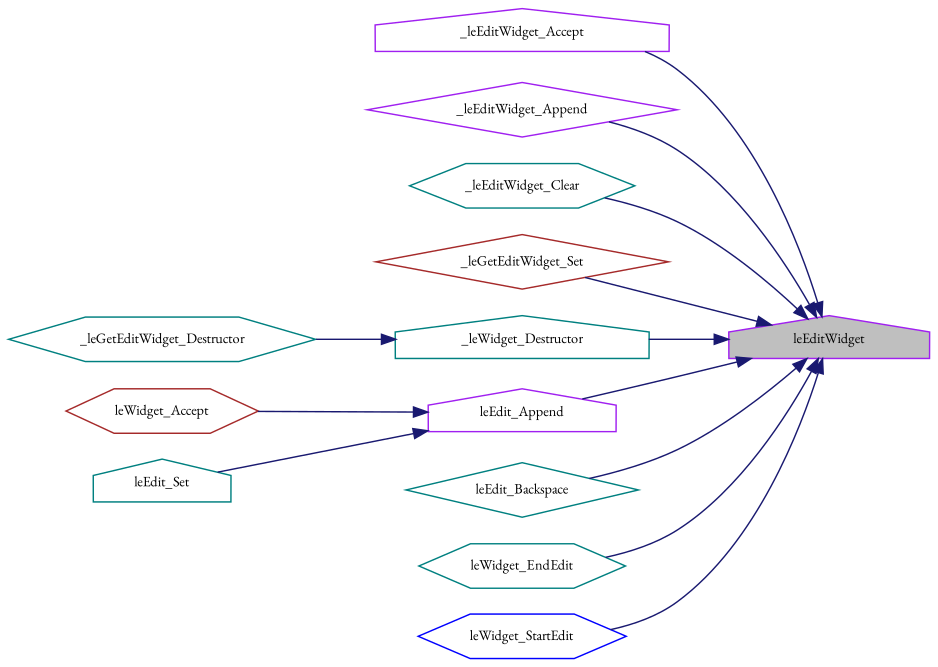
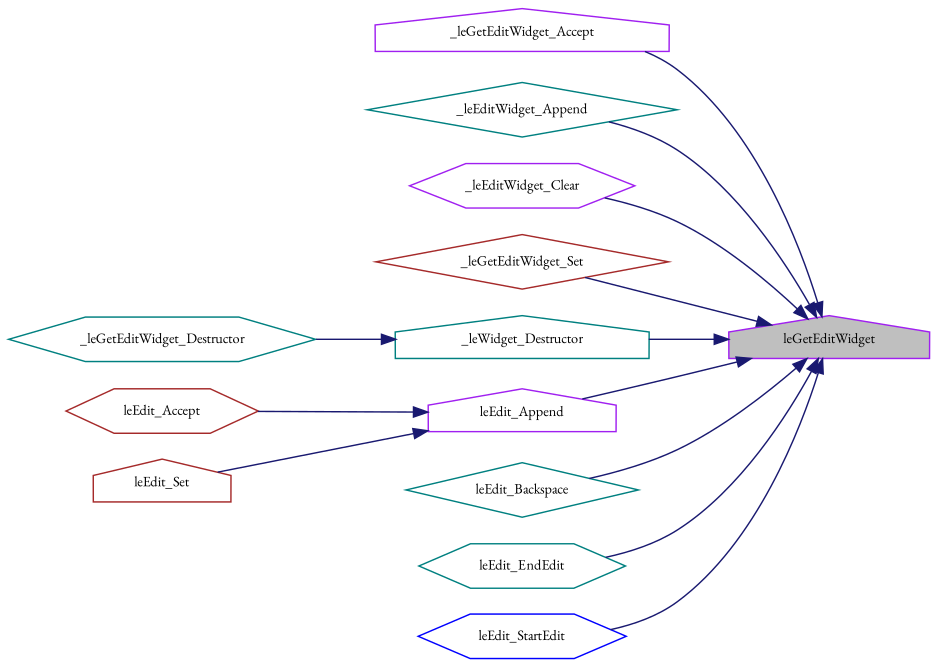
node "_leEditWidget_Accept": label "_leEditWidget_Accept" -> "_leGetEditWidget_Accept"
node "_leEditWidget_Append": color purple -> teal
node "_leEditWidget_Clear": color teal -> purple
node "leEditWidget": label "leEditWidget" -> "leGetEditWidget"
node "leWidget_Accept": label "leWidget_Accept" -> "leEdit_Accept"
node "leEdit_Set": color teal -> brown
node "leWidget_EndEdit": label "leWidget_EndEdit" -> "leEdit_EndEdit"
node "leWidget_StartEdit": label "leWidget_StartEdit" -> "leEdit_StartEdit"
